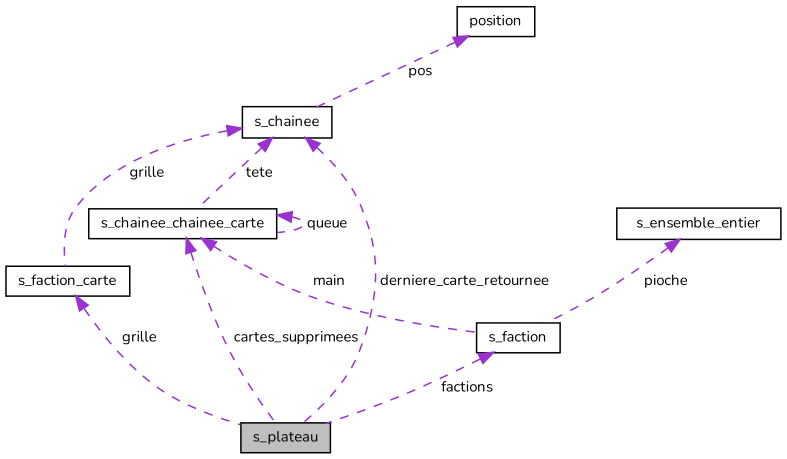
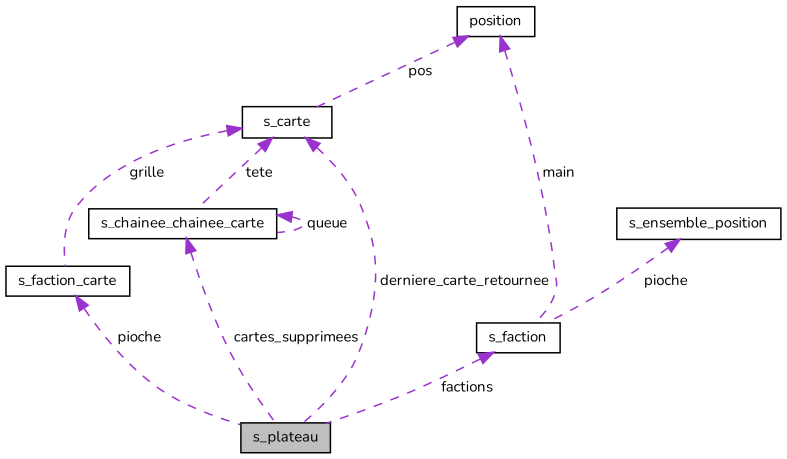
node "s_chainee": label "s_chainee" -> "s_carte"
node "s_ensemble_entier": label "s_ensemble_entier" -> "s_ensemble_position"
edge "s_faction" -> "s_chainee_chainee_carte": now "s_faction" -> "position"
edge "s_plateau" -> "s_faction_carte": label " grille" -> " pioche"
